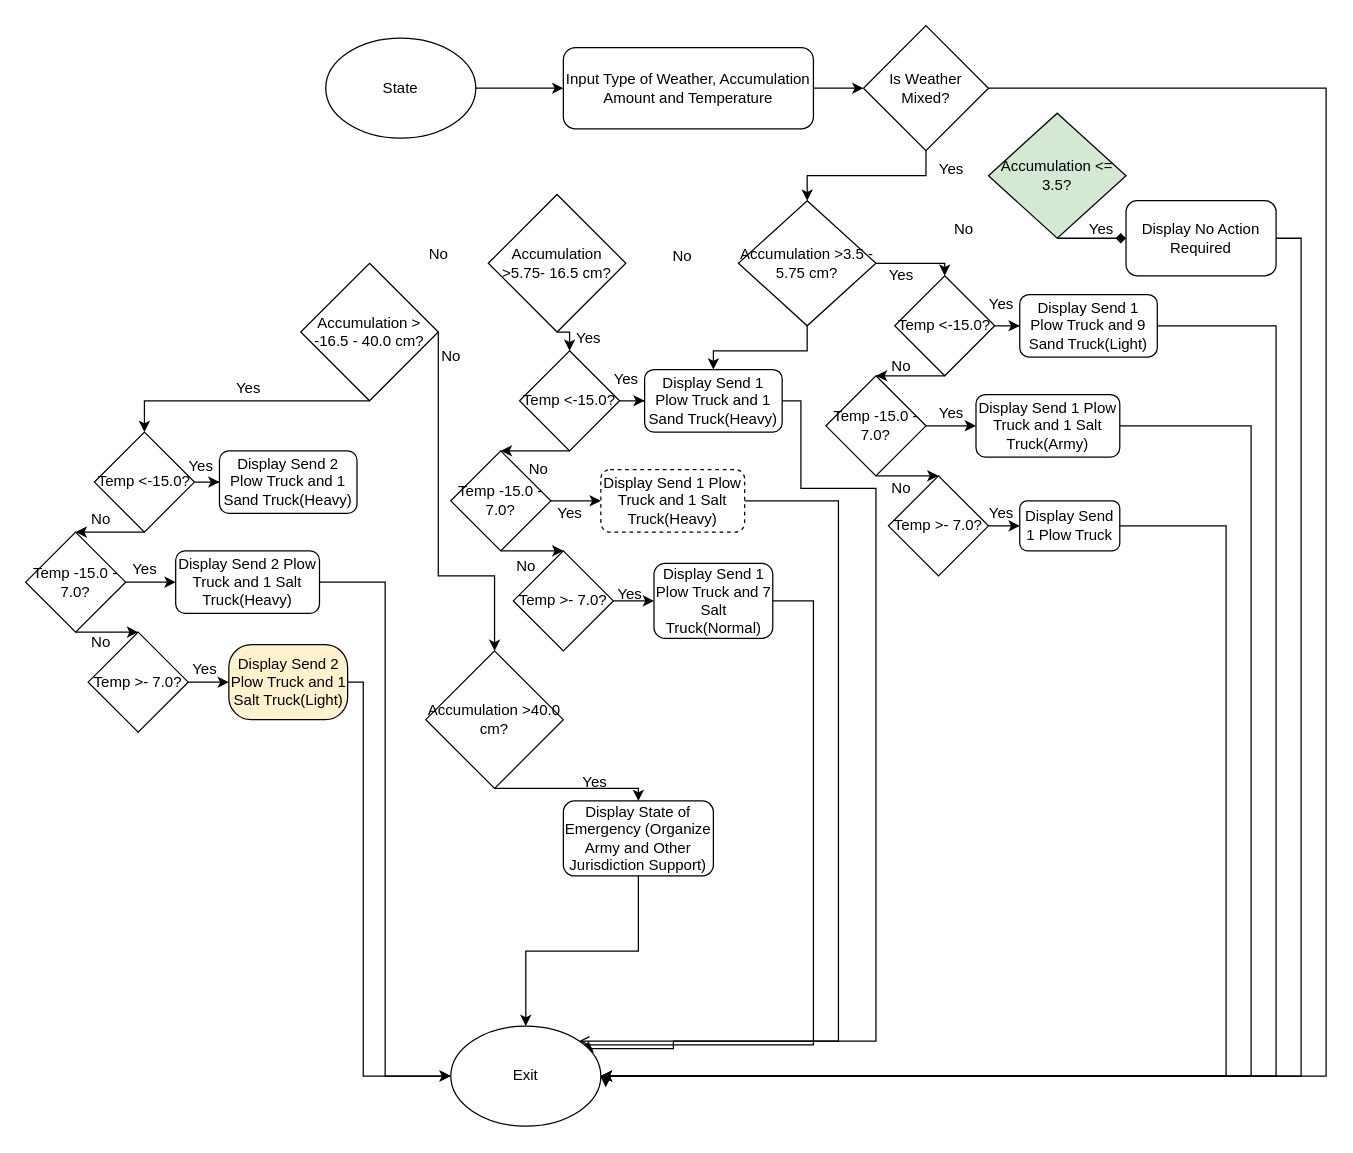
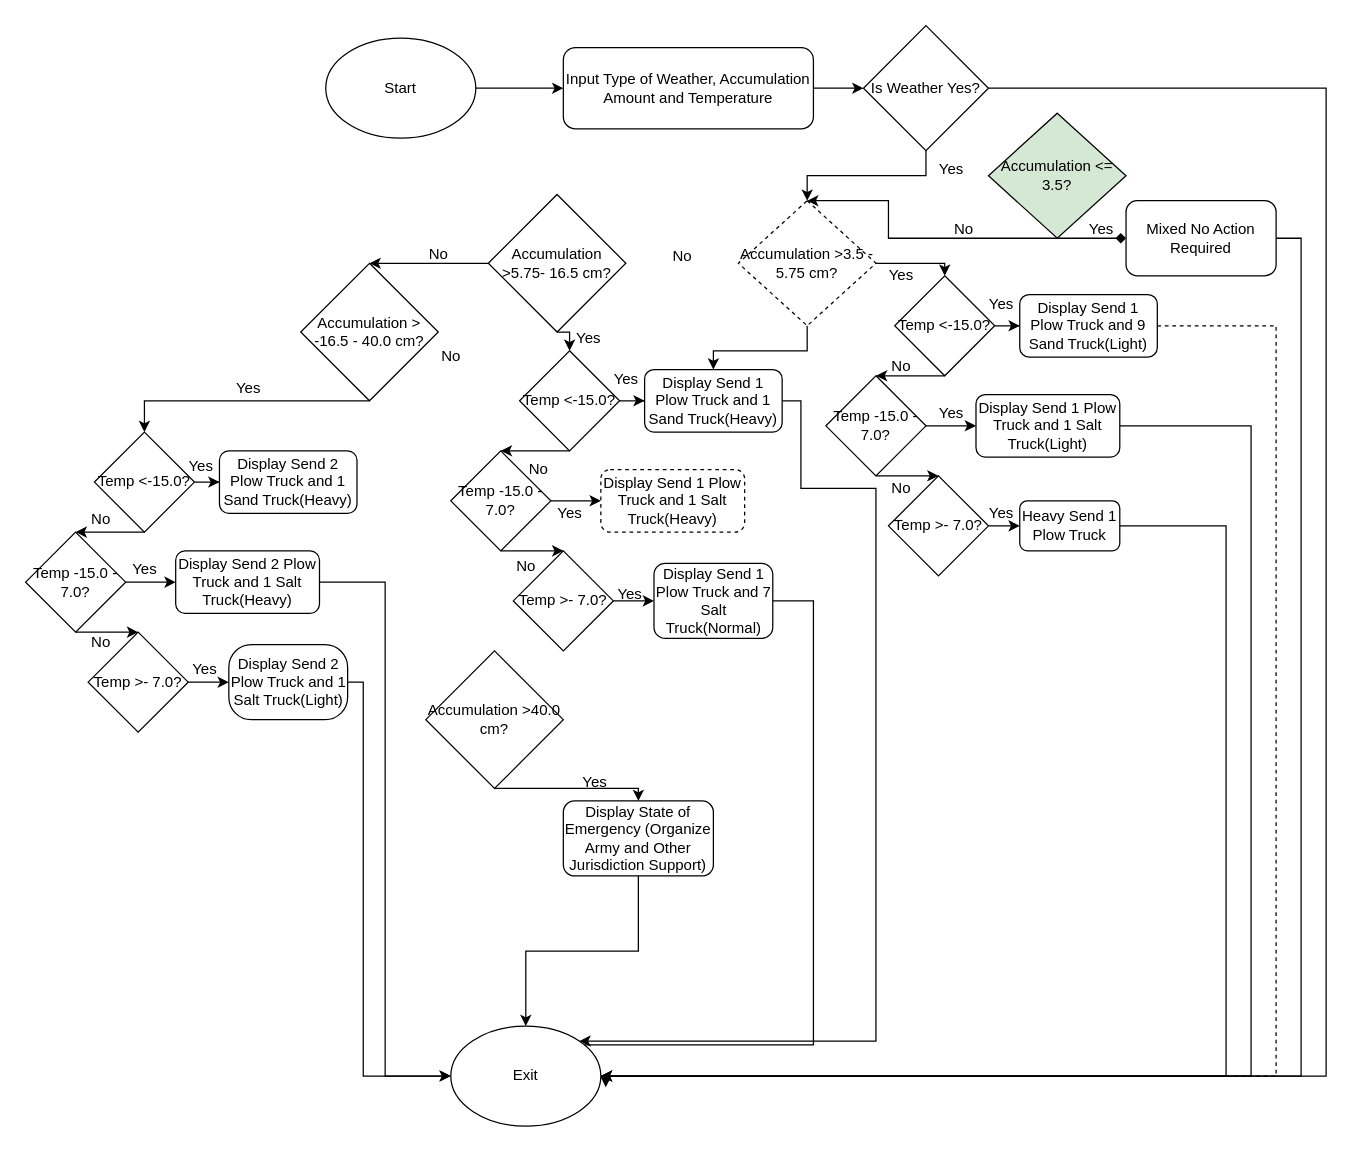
node "State": label "State" -> "Start"
node "Is Weather Mixed?": label "Is Weather Mixed?" -> "Is Weather Yes?"
edge "Accumulation <= 3.5?" -> "Accumulation >3.5 - 5.75 cm?": added
node "Display No Action Required": label "Display No Action Required" -> "Mixed No Action Required"
edge "Accumulation >5.75- 16.5 cm?" -> "Accumulation > -16.5 - 40.0 cm?": added
node "Accumulation >3.5 - 5.75 cm?": style solid -> dashed
node "Display Send 1 Plow Truck and 1 Salt Truck(Army)": label "Display Send 1 Plow Truck and 1 Salt Truck(Army)" -> "Display Send 1 Plow Truck and 1 Salt Truck(Light)"
edge "Accumulation > -16.5 - 40.0 cm?" -> "Accumulation >40.0 cm?": removed
node "Display Send 1 Plow Truck": label "Display Send 1 Plow Truck" -> "Heavy Send 1 Plow Truck"
edge "Display Send 1 Plow Truck and 9 Sand Truck(Light)" -> "Exit": style solid -> dashed
node "Display Send 2 Plow Truck and 1 Salt Truck(Light)": fillcolor #fff2cc -> #ffffff
edge "Display Send 1 Plow Truck and 1 Salt Truck(Heavy)" -> "Exit": removed
edge "Display Send 1 Plow Truck and 1 Sand Truck(Heavy)" -> "Exit": arrowhead open -> classic
